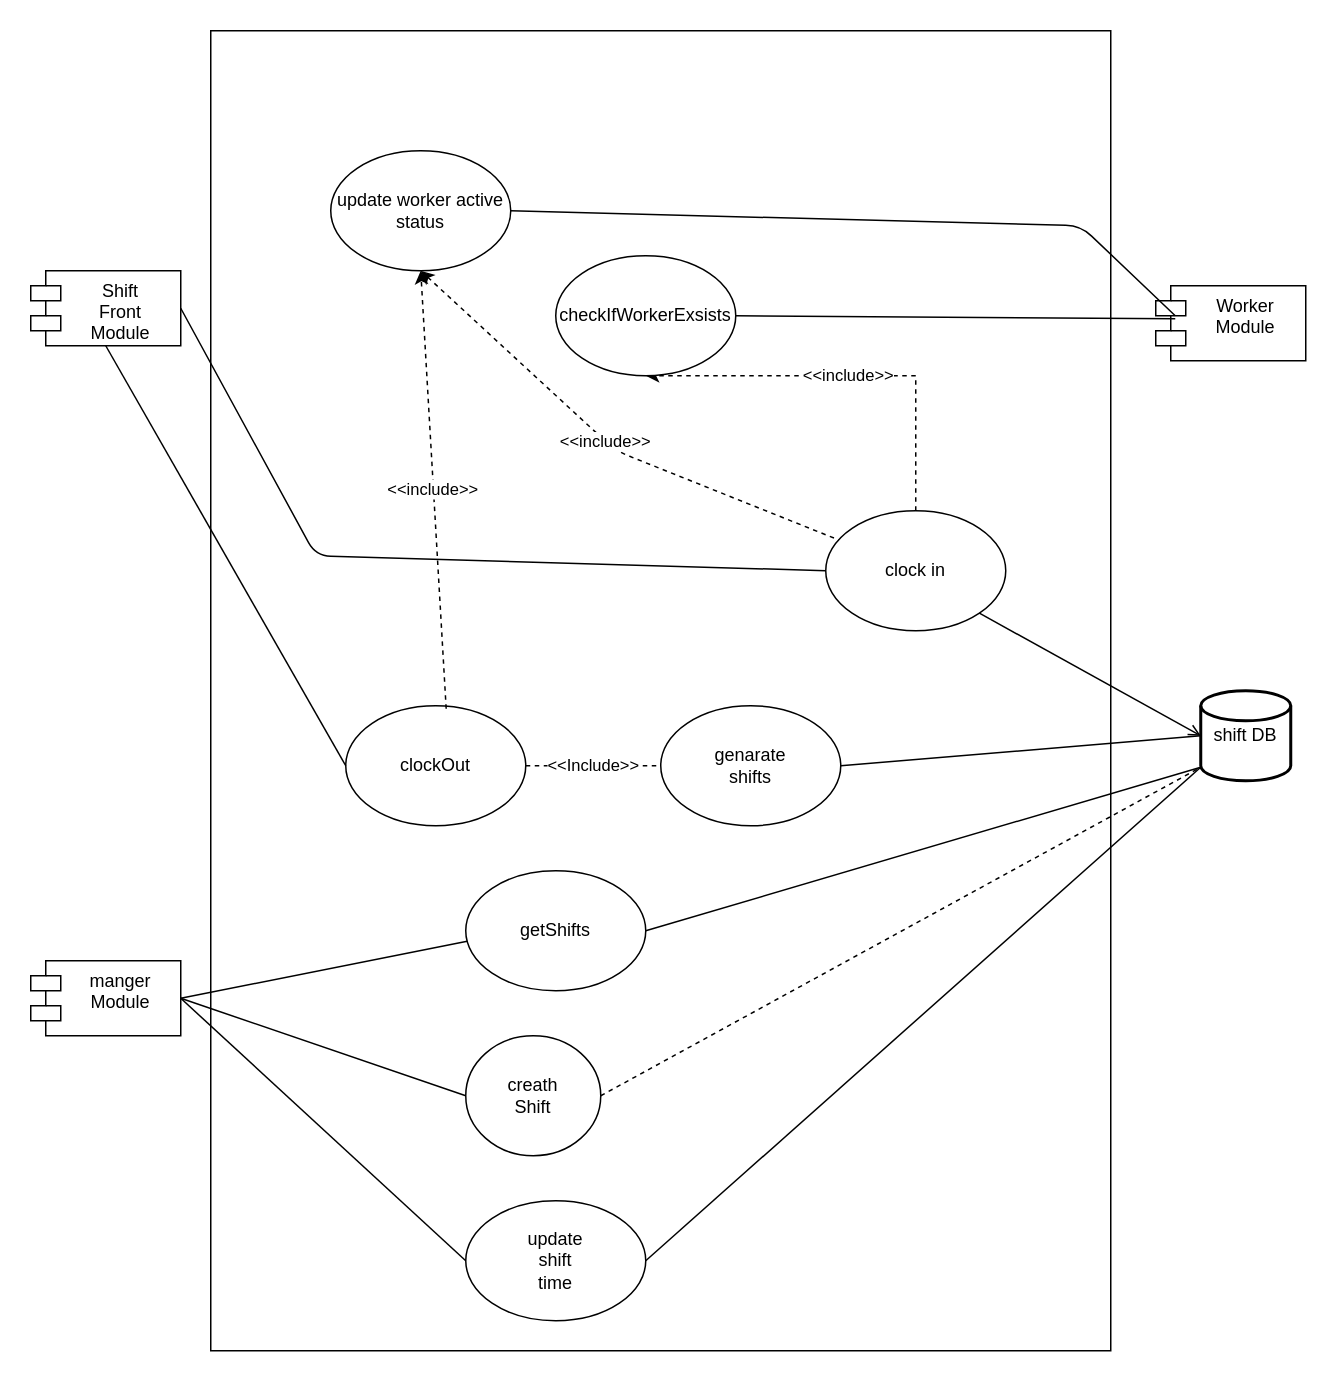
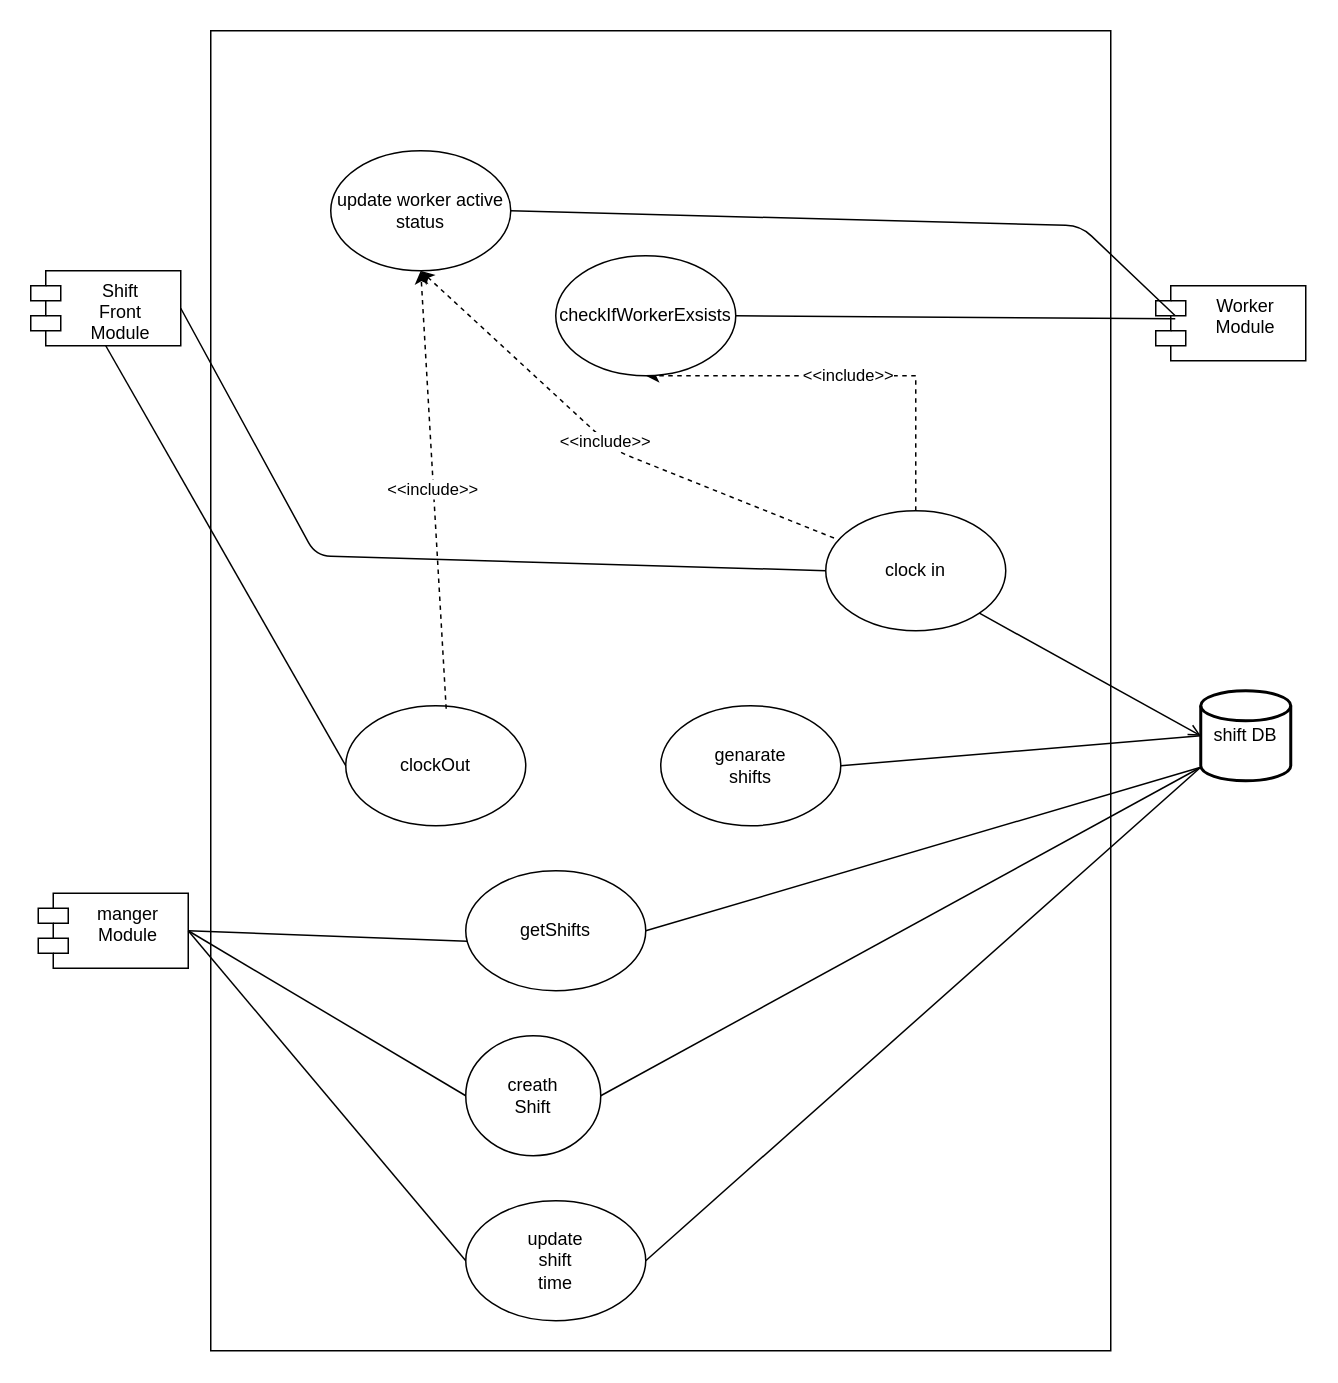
edge "clockOut" -- "genarate shifts": removed, label "<<Include>>"
edge "shift DB" -- "creath Shift": style dashed -> solid
node "manger Module": moved (106, 998) -> (113, 931)
